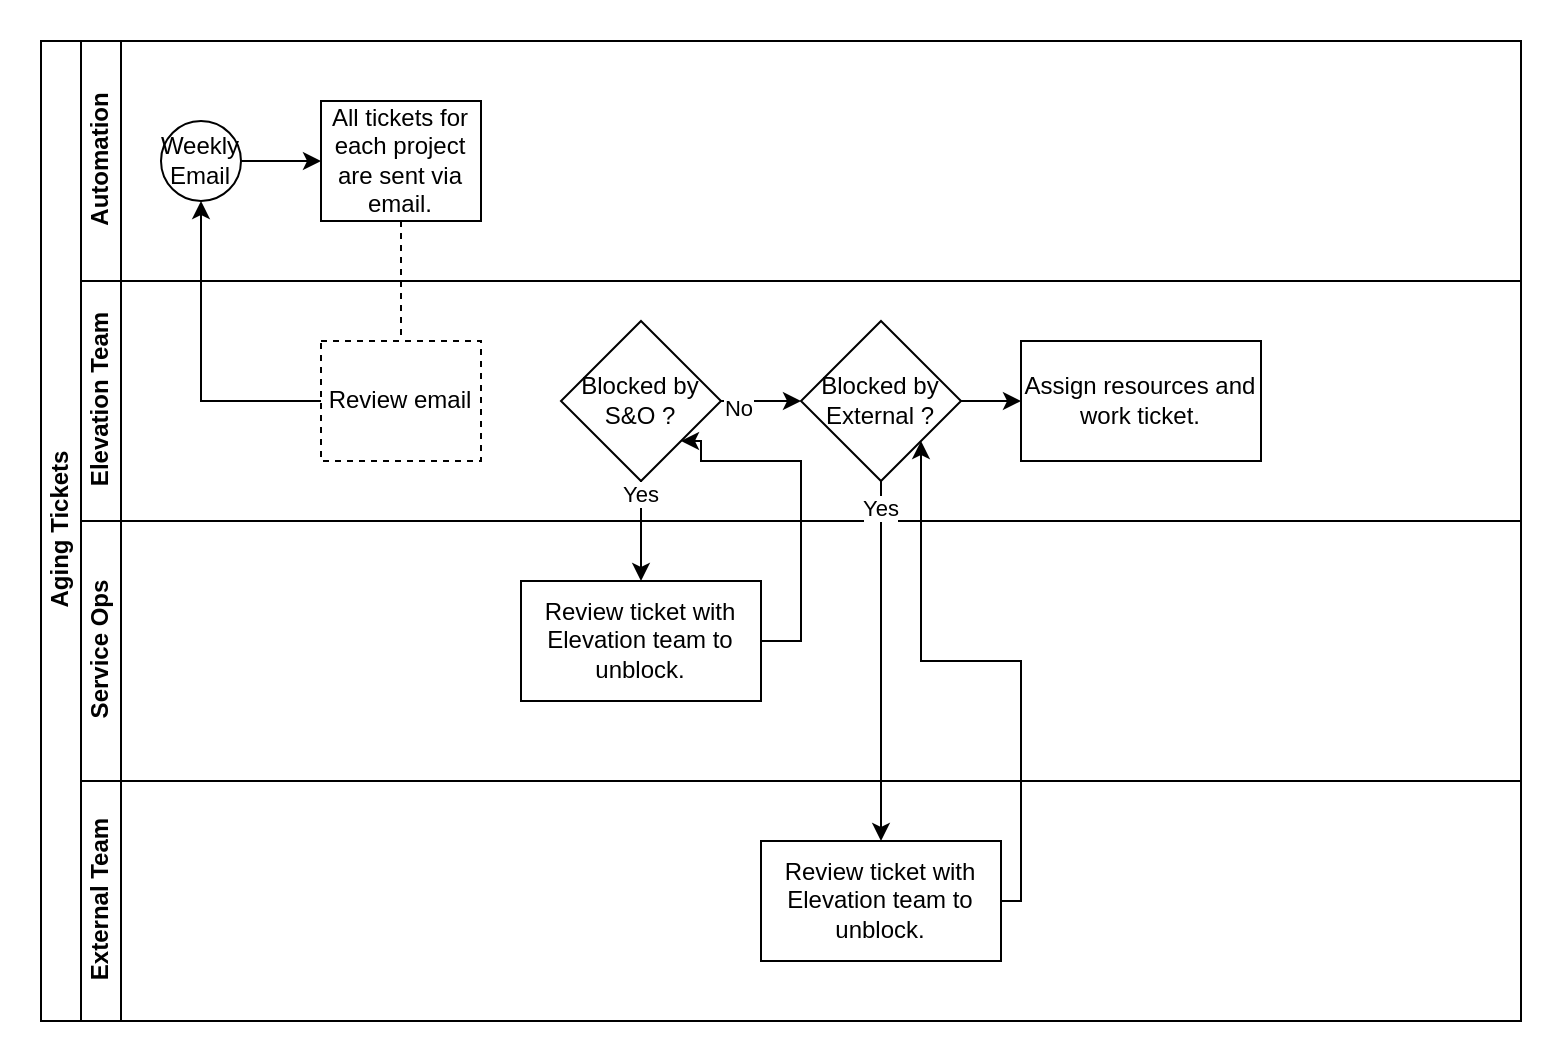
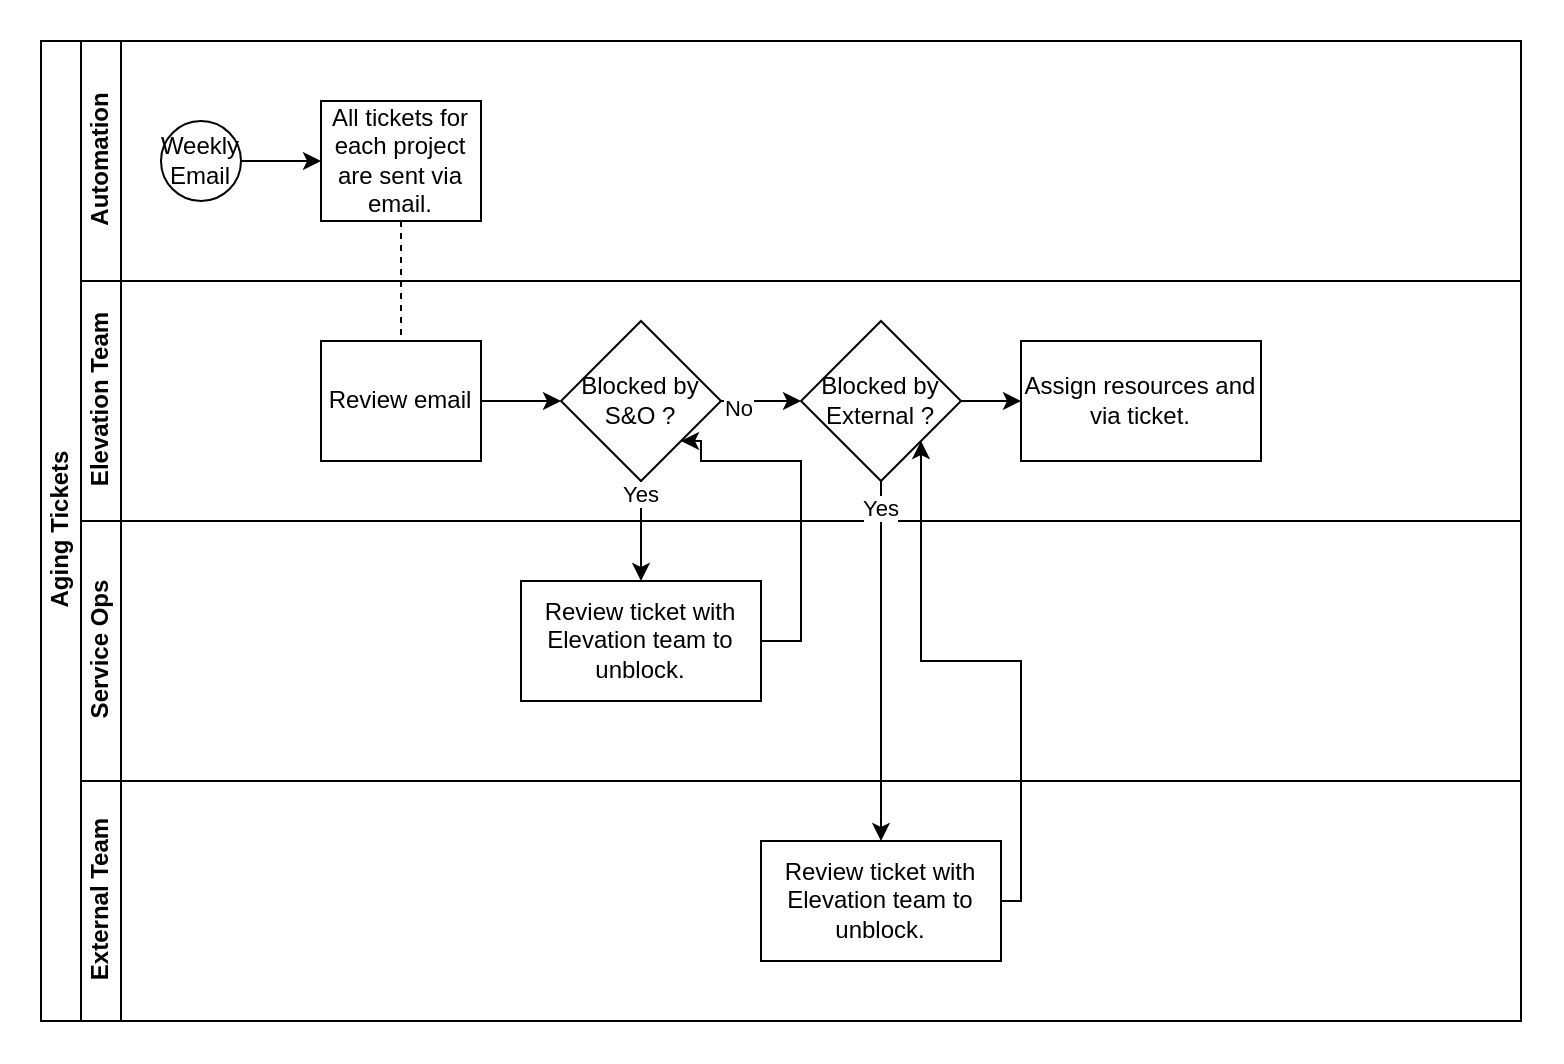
edge "Review email" -> "Weekly Email": now "Review email" -> "Blocked by S&O ?"
node "Review email": style dashed -> solid
node "Assign resources and work ticket.": label "Assign resources and work ticket." -> "Assign resources and via ticket."
